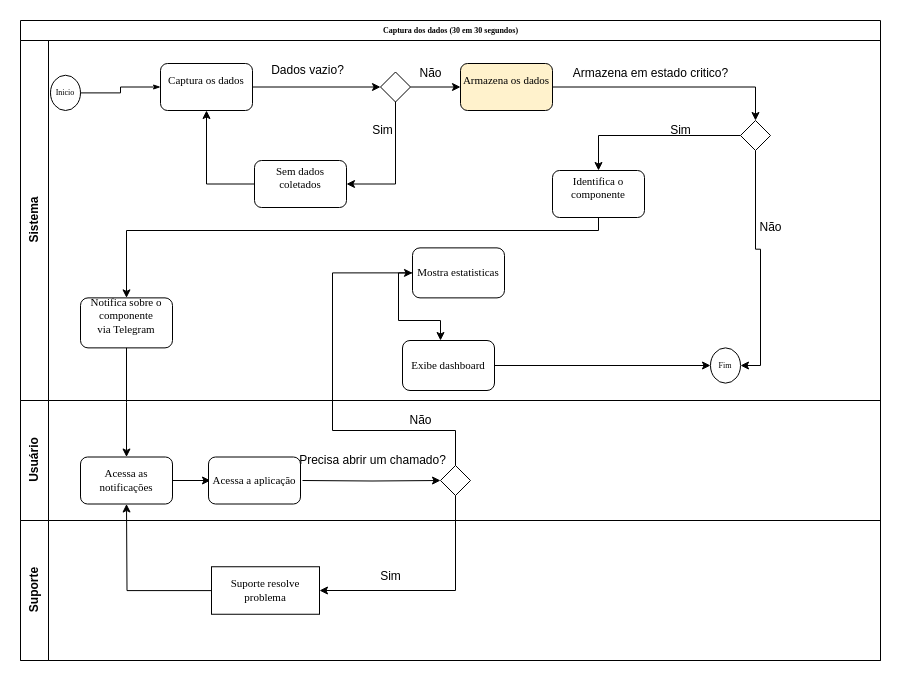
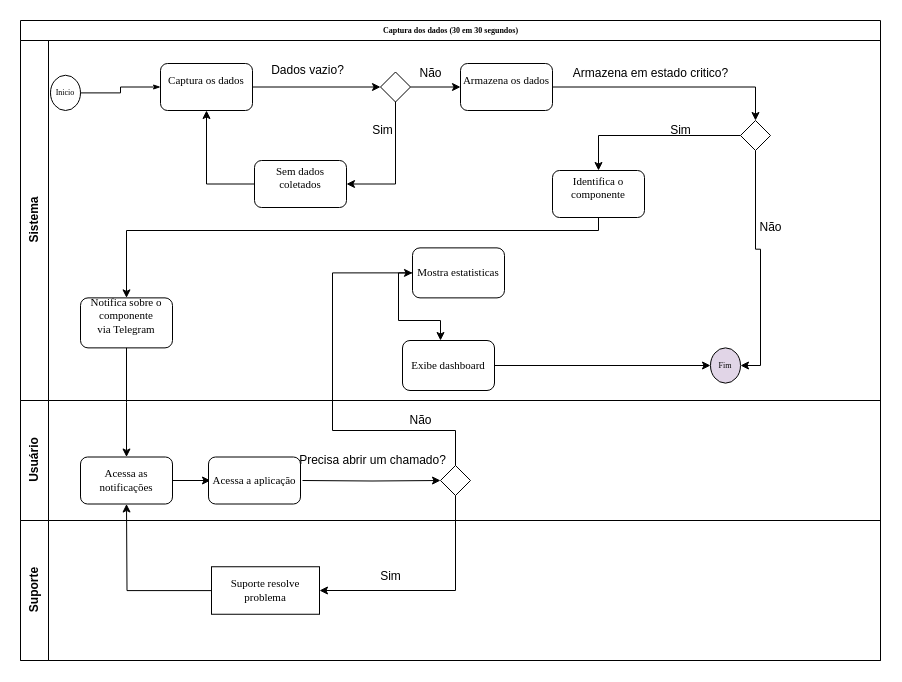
node "Armazena os dados": fillcolor #fff2cc -> #ffffff
node "Fim": fillcolor #ffffff -> #e1d5e7
